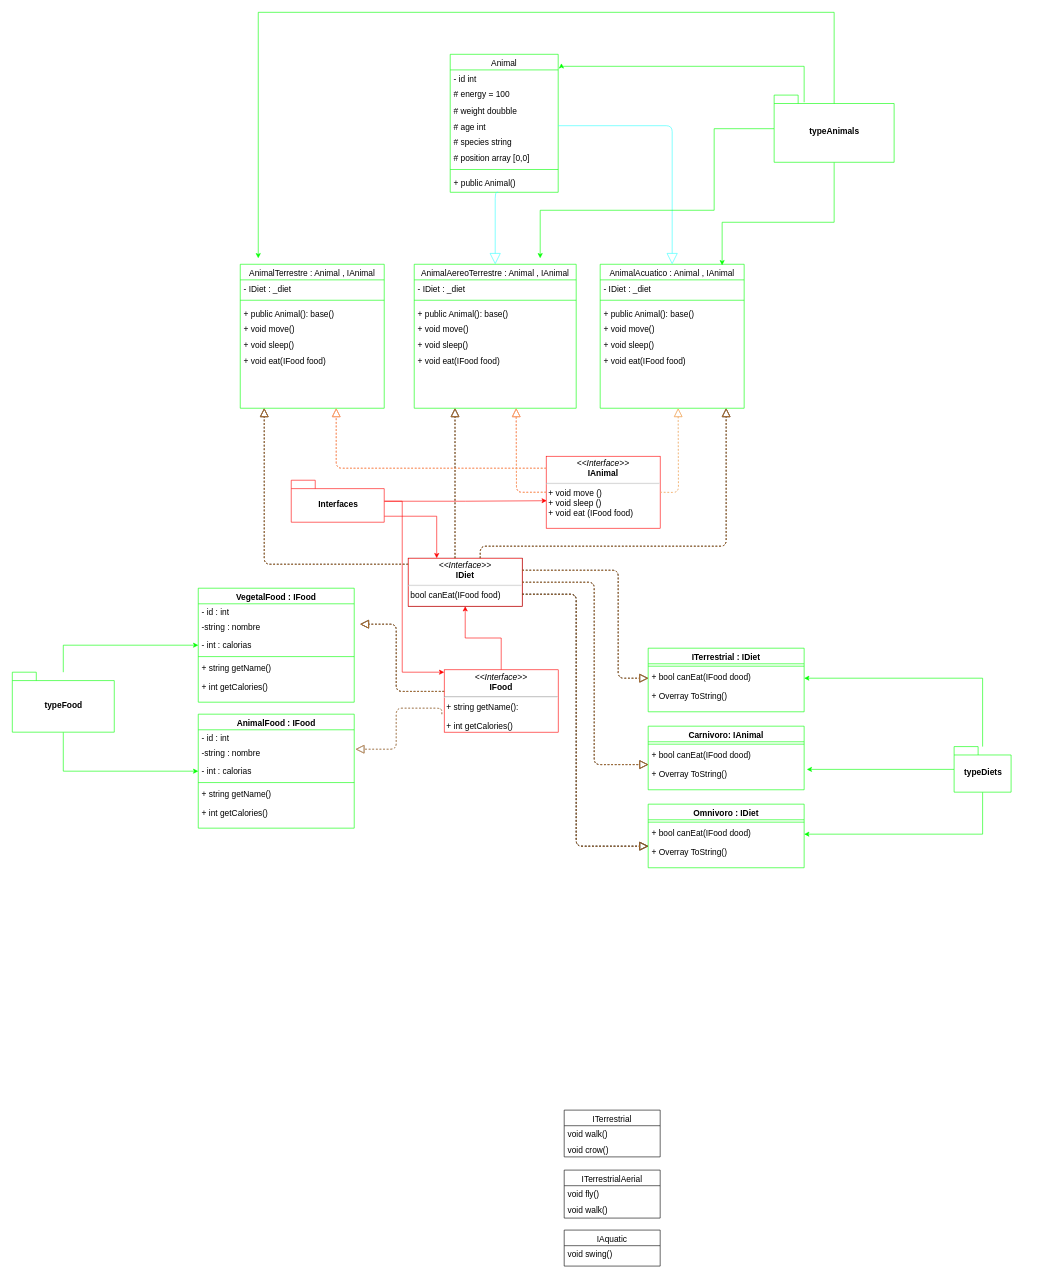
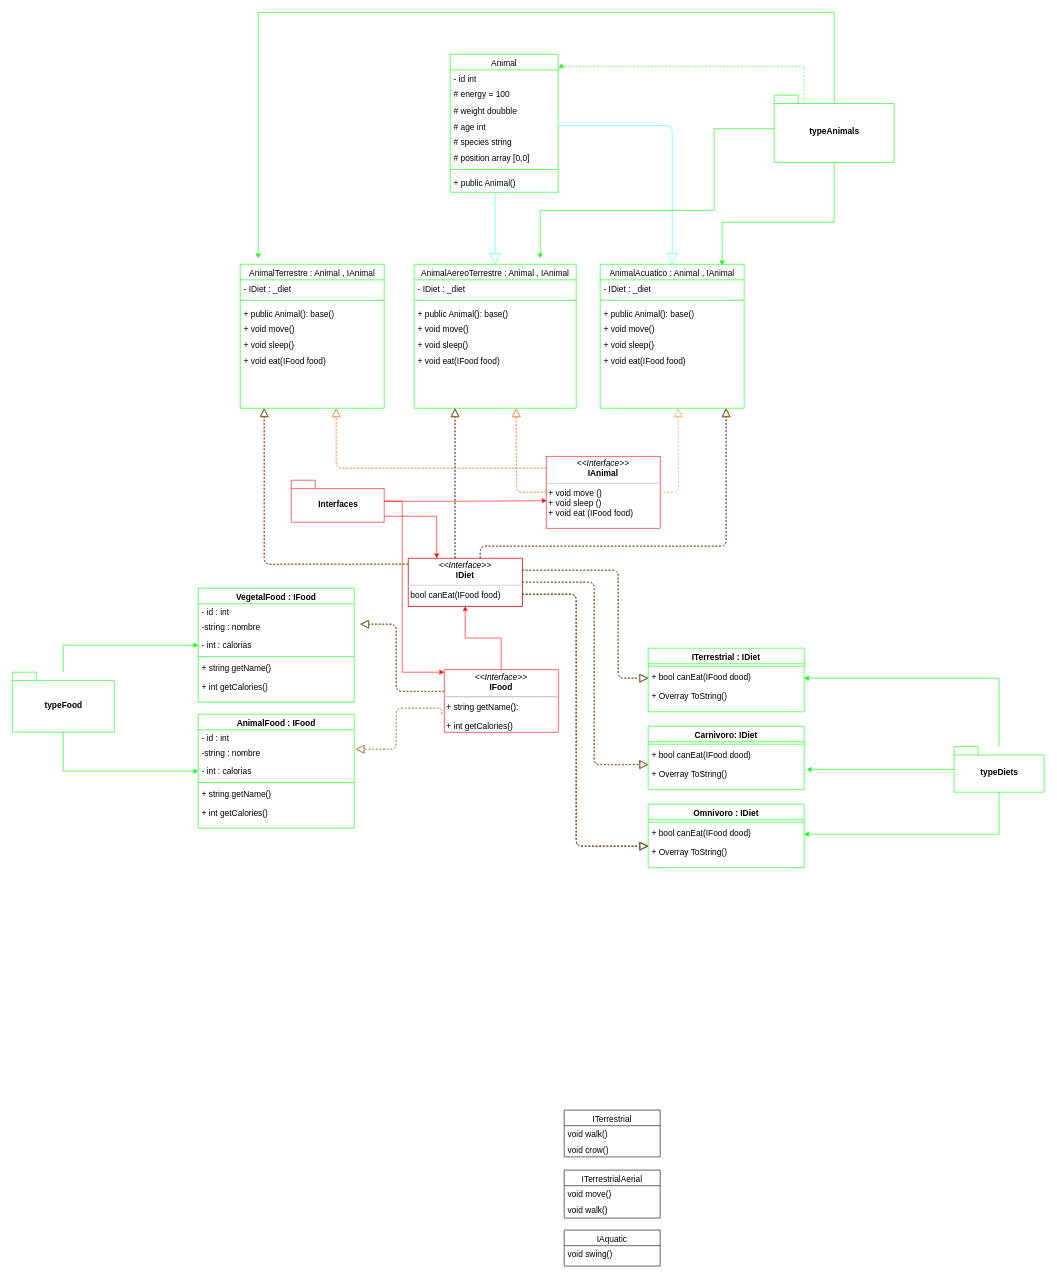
edge "typeAnimals" -> "Animal": style solid -> dashed
node "Carnivoro: IAnimal": label "Carnivoro: IAnimal" -> "Carnivoro: IDiet"
node "typeDiets": size 57x46 -> 90x46
node "void fly()": label "void fly()" -> "void move()"
